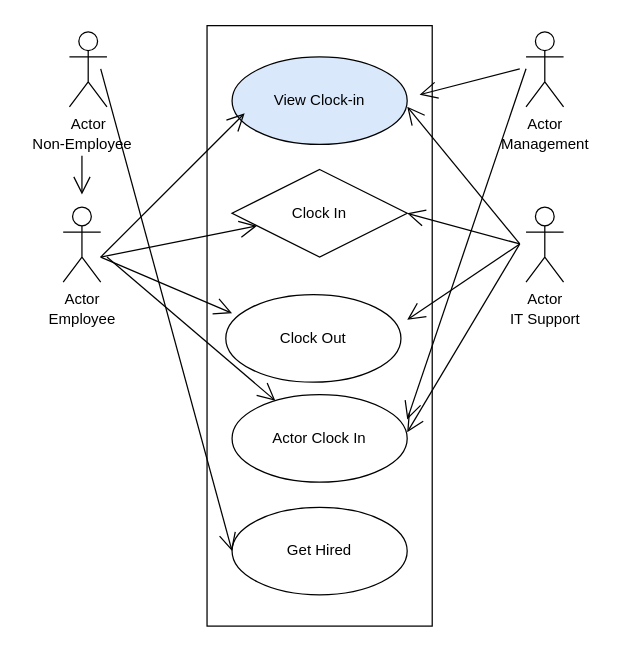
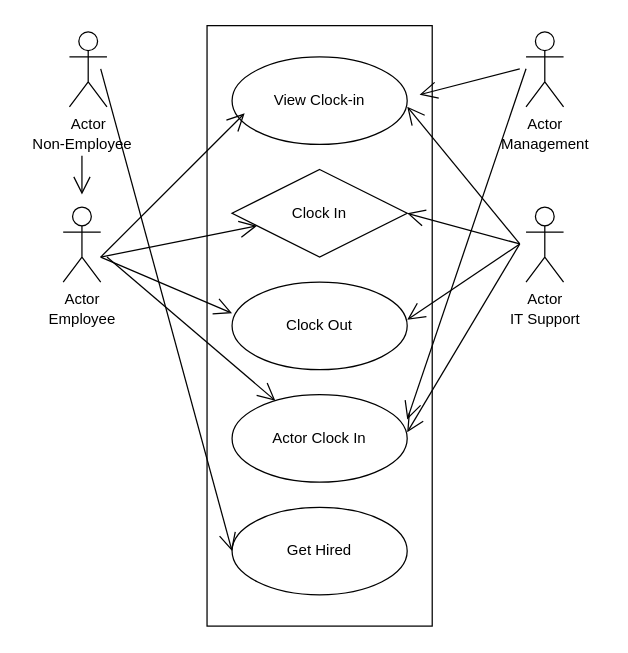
node "View Clock-in": fillcolor #dae8fc -> #ffffff
node "Clock Out": moved (313, 338) -> (319, 326)
